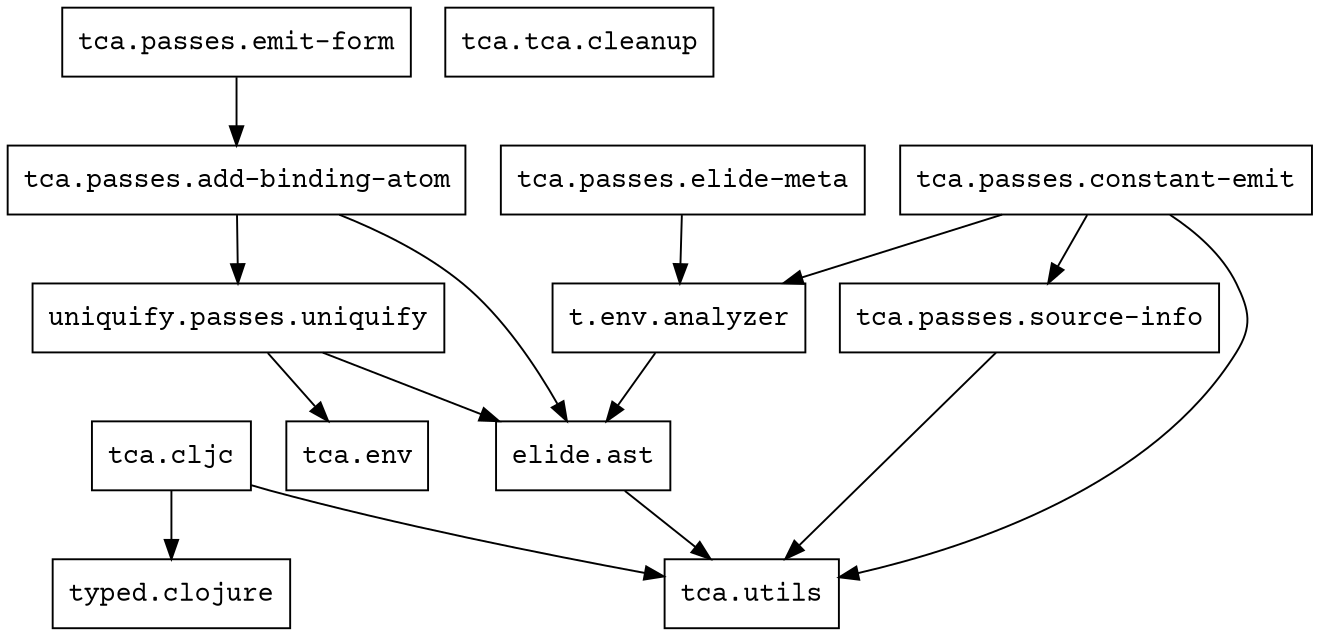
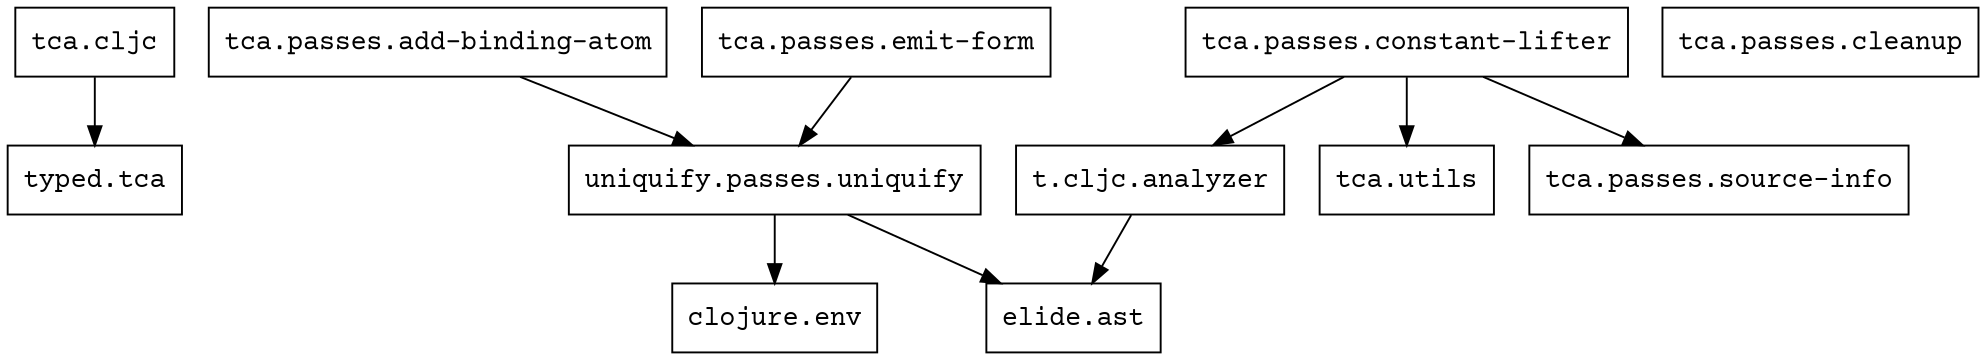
node "tca.tca.cleanup": label "tca.tca.cleanup" -> "tca.passes.cleanup"
edge "tca.passes.emit-form" -> "tca.passes.add-binding-atom": now "tca.passes.emit-form" -> "uniquify.passes.uniquify"
node "tca.passes.elide-meta": removed
node "tca.passes.constant-emit": label "tca.passes.constant-emit" -> "tca.passes.constant-lifter"
edge "tca.passes.add-binding-atom" -> "elide.ast": removed
node "t.env.analyzer": label "t.env.analyzer" -> "t.cljc.analyzer"
edge "tca.passes.source-info" -> "tca.utils": removed
node "tca.env": label "tca.env" -> "clojure.env"
edge "elide.ast" -> "tca.utils": removed
edge "tca.cljc" -> "tca.utils": removed
node "typed.clojure": label "typed.clojure" -> "typed.tca"
